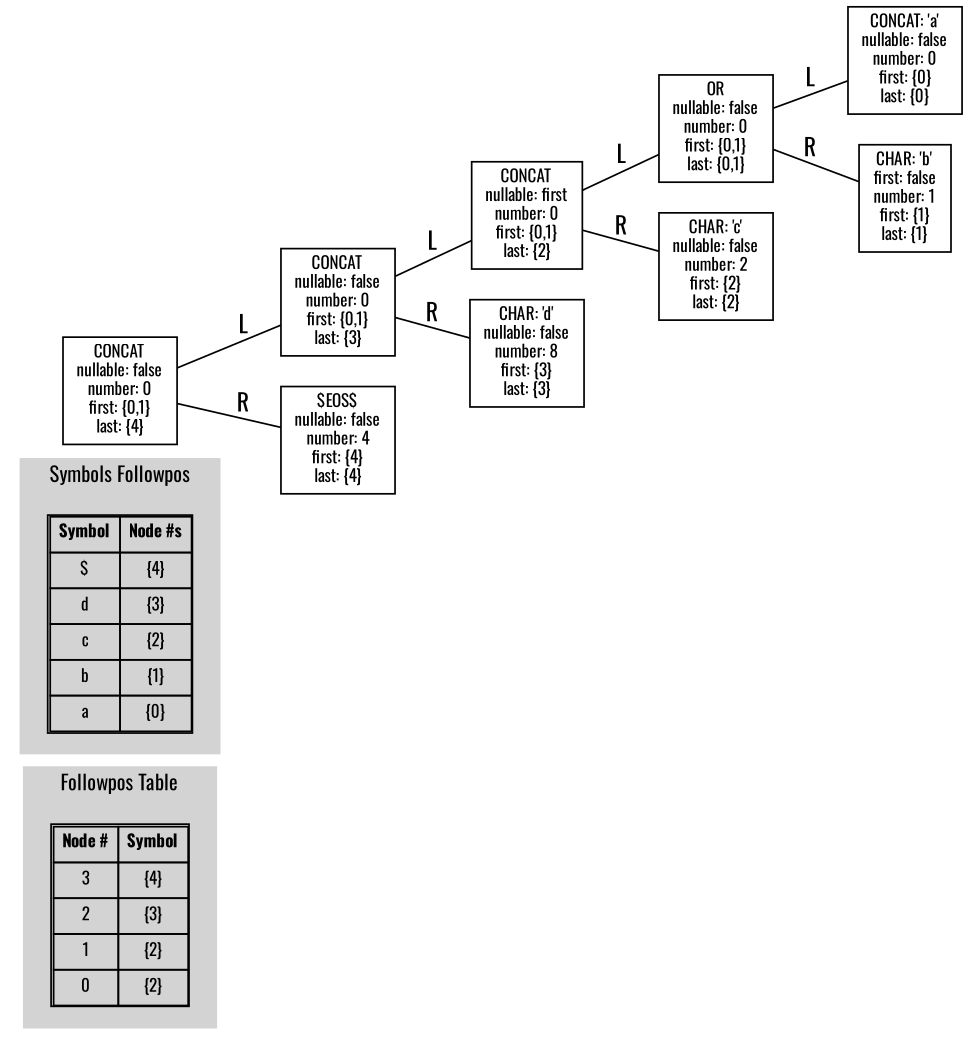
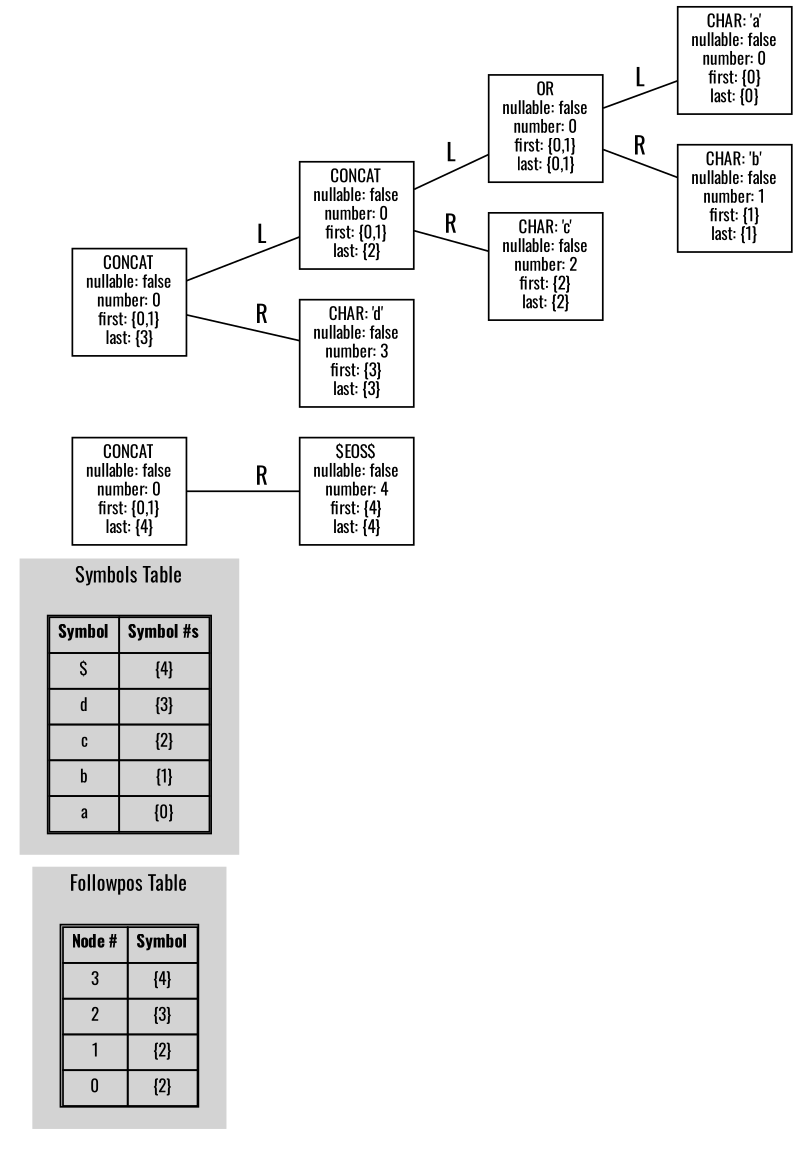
node "CONCAT: 'a' nullable: false number: 0 first: {0} last: {0}": label "CONCAT: 'a' nullable: false number: 0 first: {0} last: {0}" -> "CHAR: 'a' nullable: false number: 0 first: {0} last: {0}"
node "CHAR: 'b' first: false number: 1 first: {1} last: {1}": label "CHAR: 'b' first: false number: 1 first: {1} last: {1}" -> "CHAR: 'b' nullable: false number: 1 first: {1} last: {1}"
node "CONCAT nullable: first number: 0 first: {0,1} last: {2}": label "CONCAT nullable: first number: 0 first: {0,1} last: {2}" -> "CONCAT nullable: false number: 0 first: {0,1} last: {2}"
edge "CONCAT nullable: false number: 0 first: {0,1} last: {3}" -- "CONCAT nullable: false number: 0 first: {0,1} last: {4}": removed, label "L"
node "CHAR: 'd' nullable: false number: 8 first: {3} last: {3}": label "CHAR: 'd' nullable: false number: 8 first: {3} last: {3}" -> "CHAR: 'd' nullable: false number: 3 first: {3} last: {3}"
cluster "Symbols Followpos": label "Symbols Followpos" -> "Symbols Table"
node "Symbol": text "Node #s" -> "Symbol #s"
